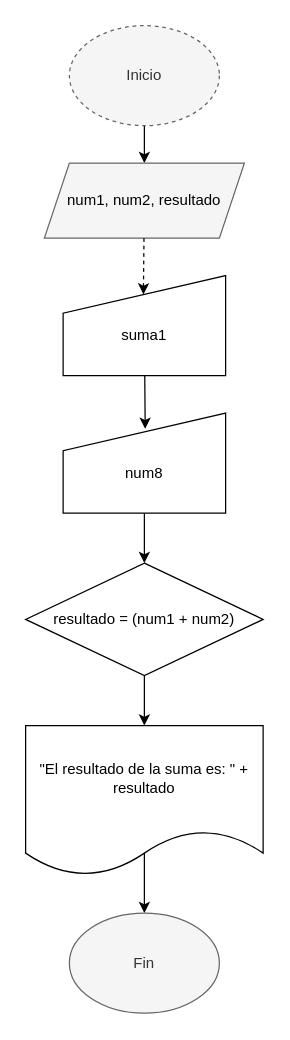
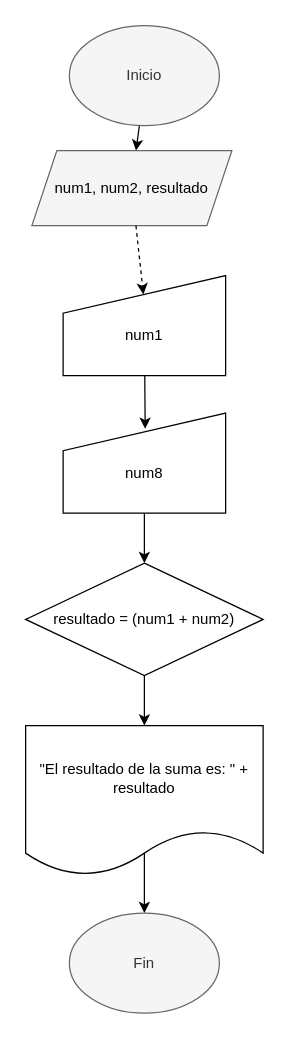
node "Inicio": style dashed -> solid
node "num1, num2, resultado": moved (144, 201) -> (132, 188)
node "suma1": label "suma1" -> "num1"
